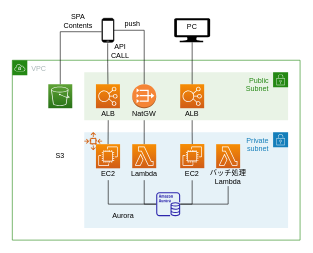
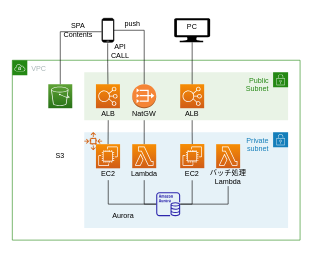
node "SPA Contents": moved (78, 21) -> (78, 30)
